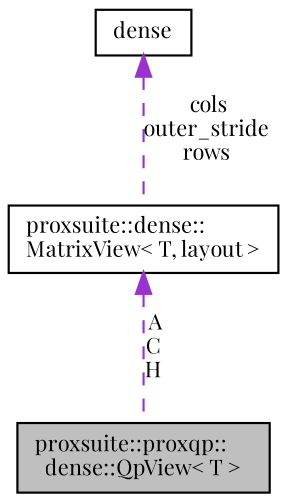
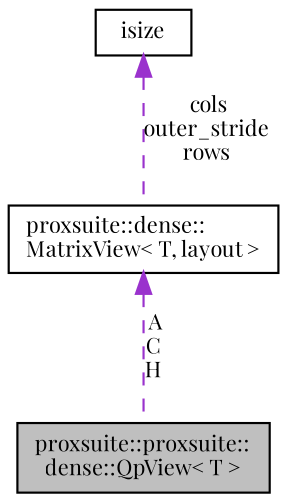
node "dense": label "dense" -> "isize"
node "proxsuite::proxqp:: dense::QpView< T >": label "proxsuite::proxqp:: dense::QpView< T >" -> "proxsuite::proxsuite:: dense::QpView< T >"
